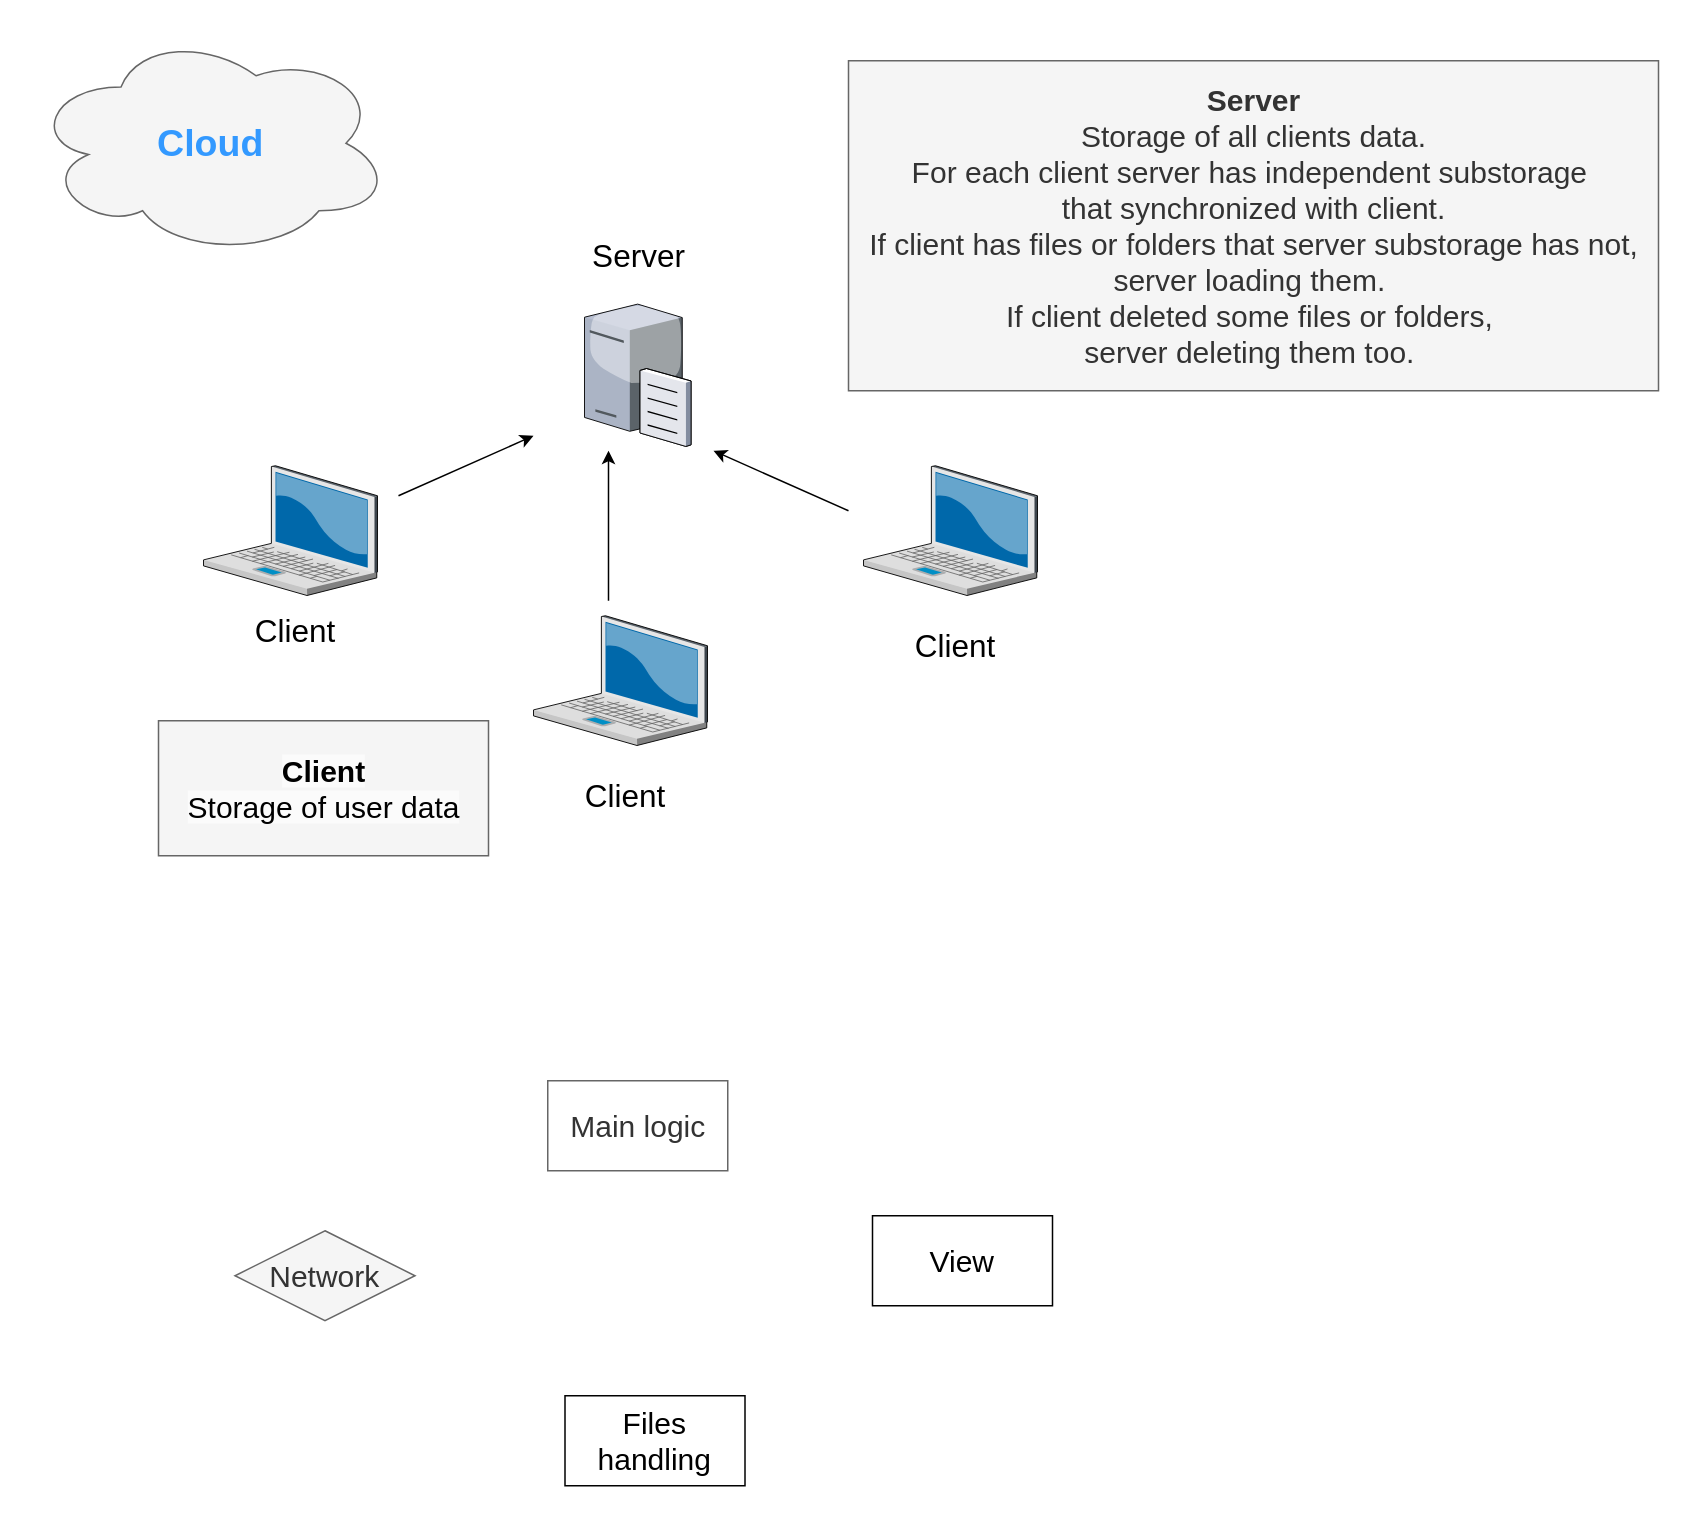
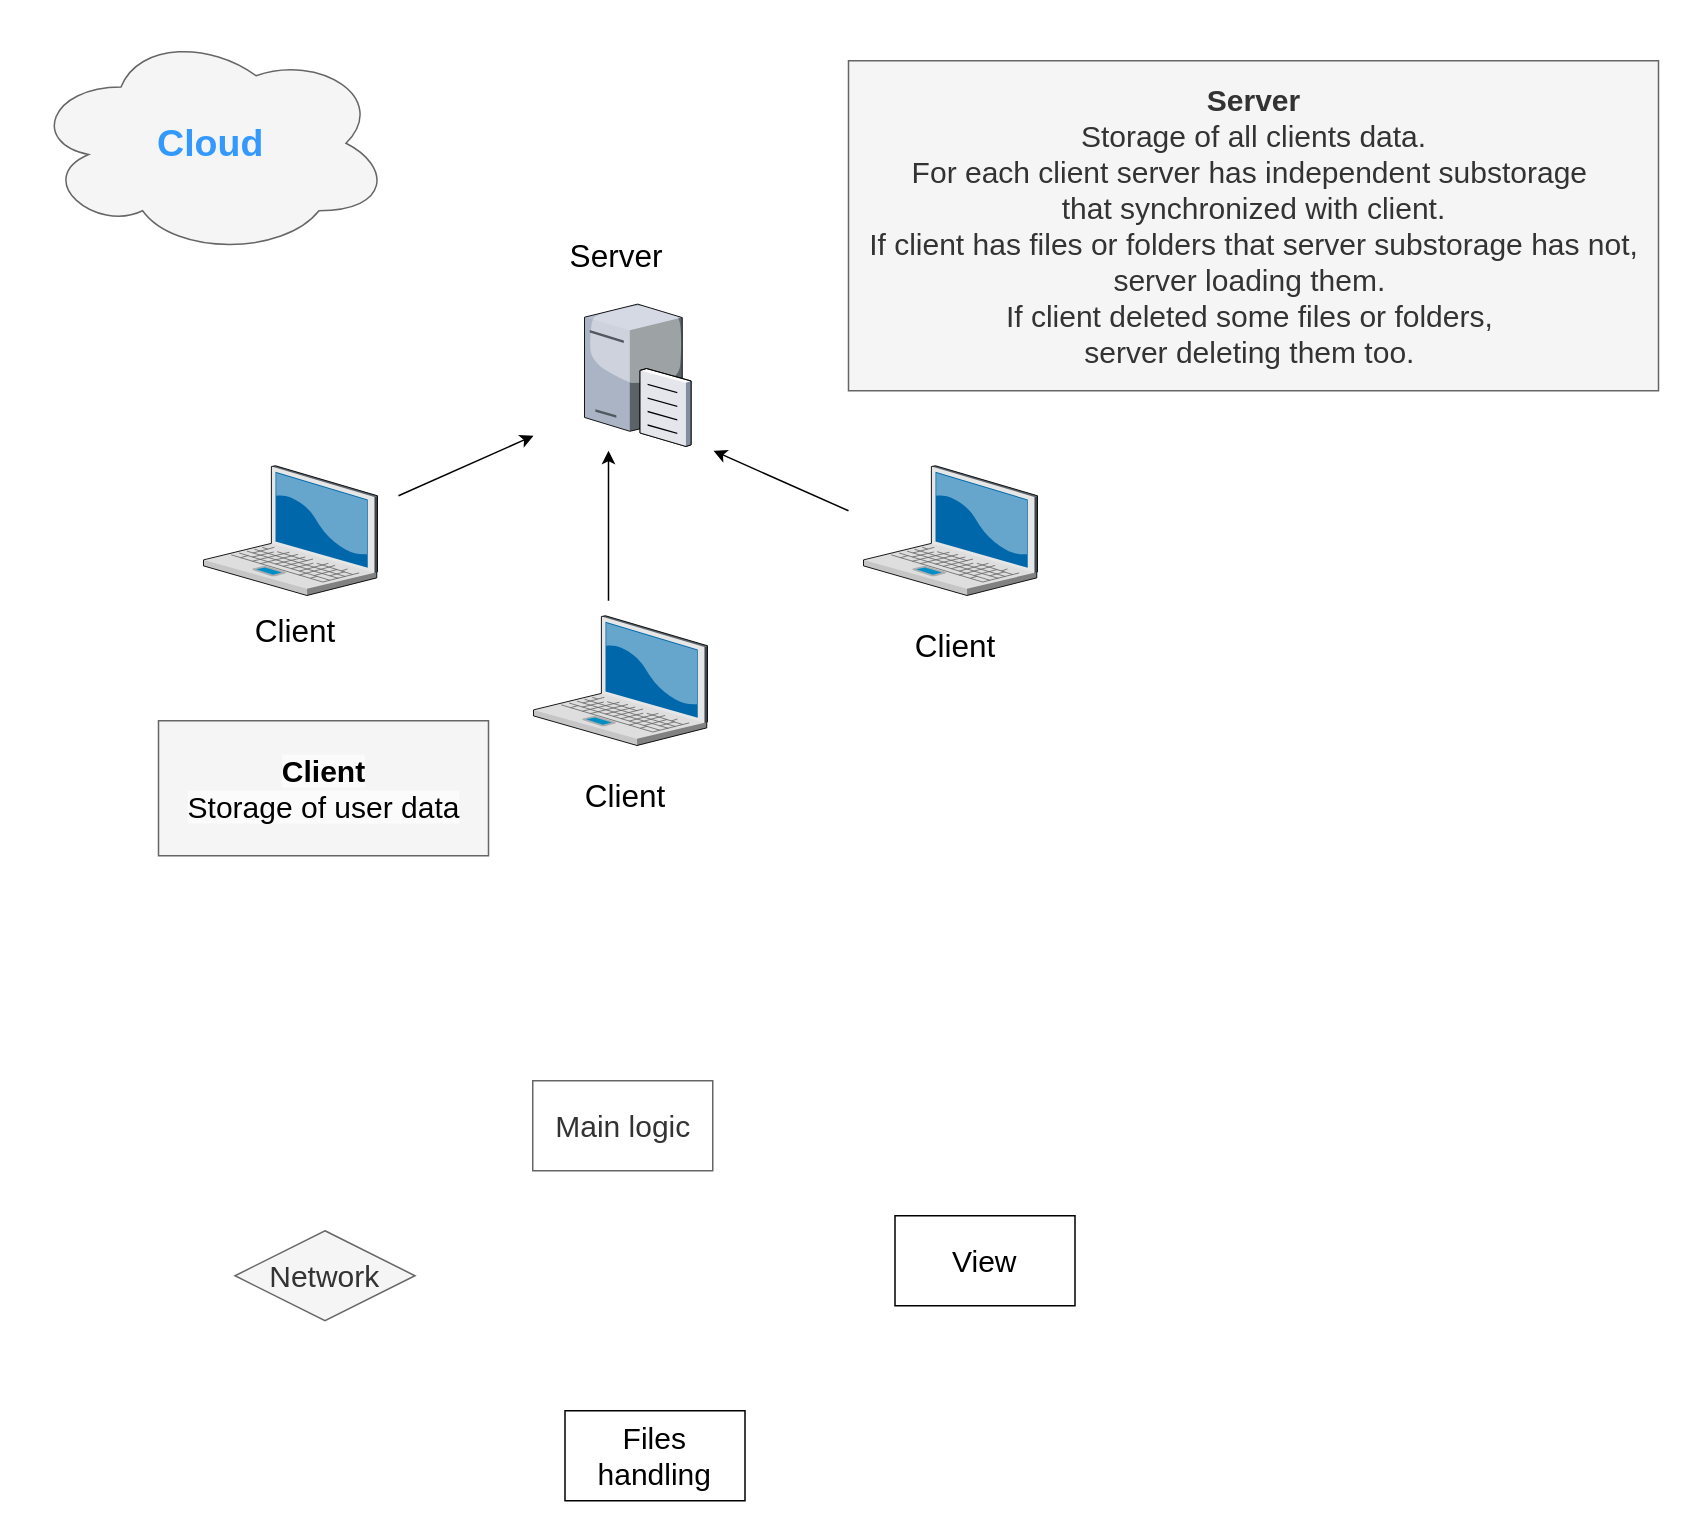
node "Server": moved (638, 256) -> (615, 256)
node "Main logic": moved (638, 1126) -> (623, 1126)
node "View": moved (962, 1261) -> (985, 1261)
node "Files handling": moved (655, 1441) -> (655, 1456)
